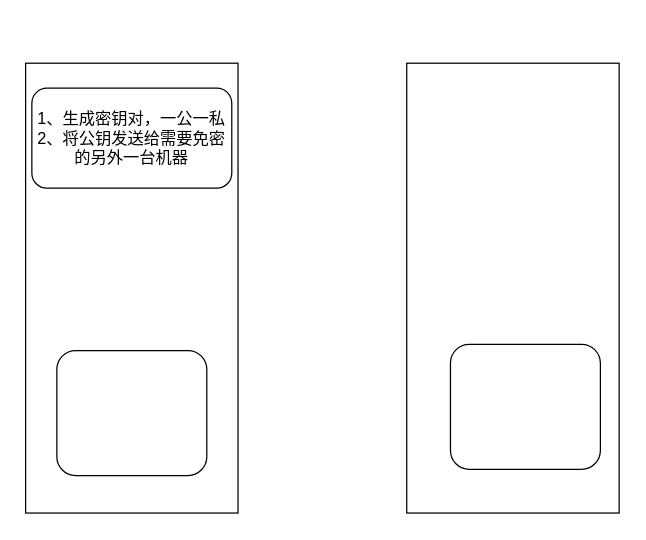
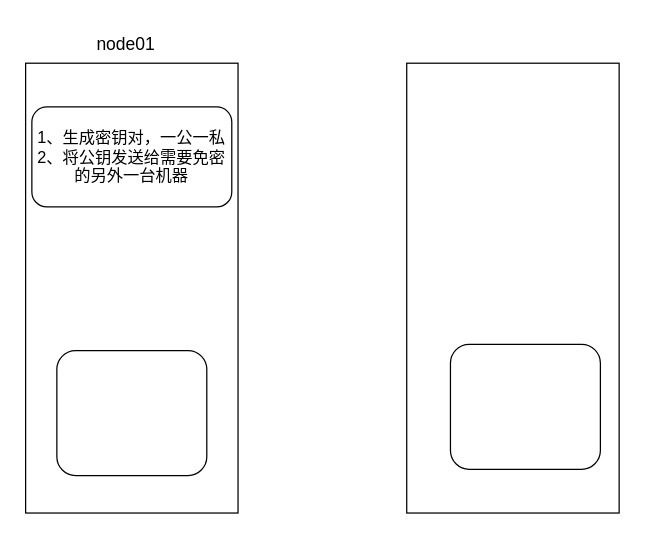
node "node01": added
node "1、生成密钥对，一公一私 2、将公钥发送给需要免密的另外一台机器": moved (132, 138) -> (132, 157)
